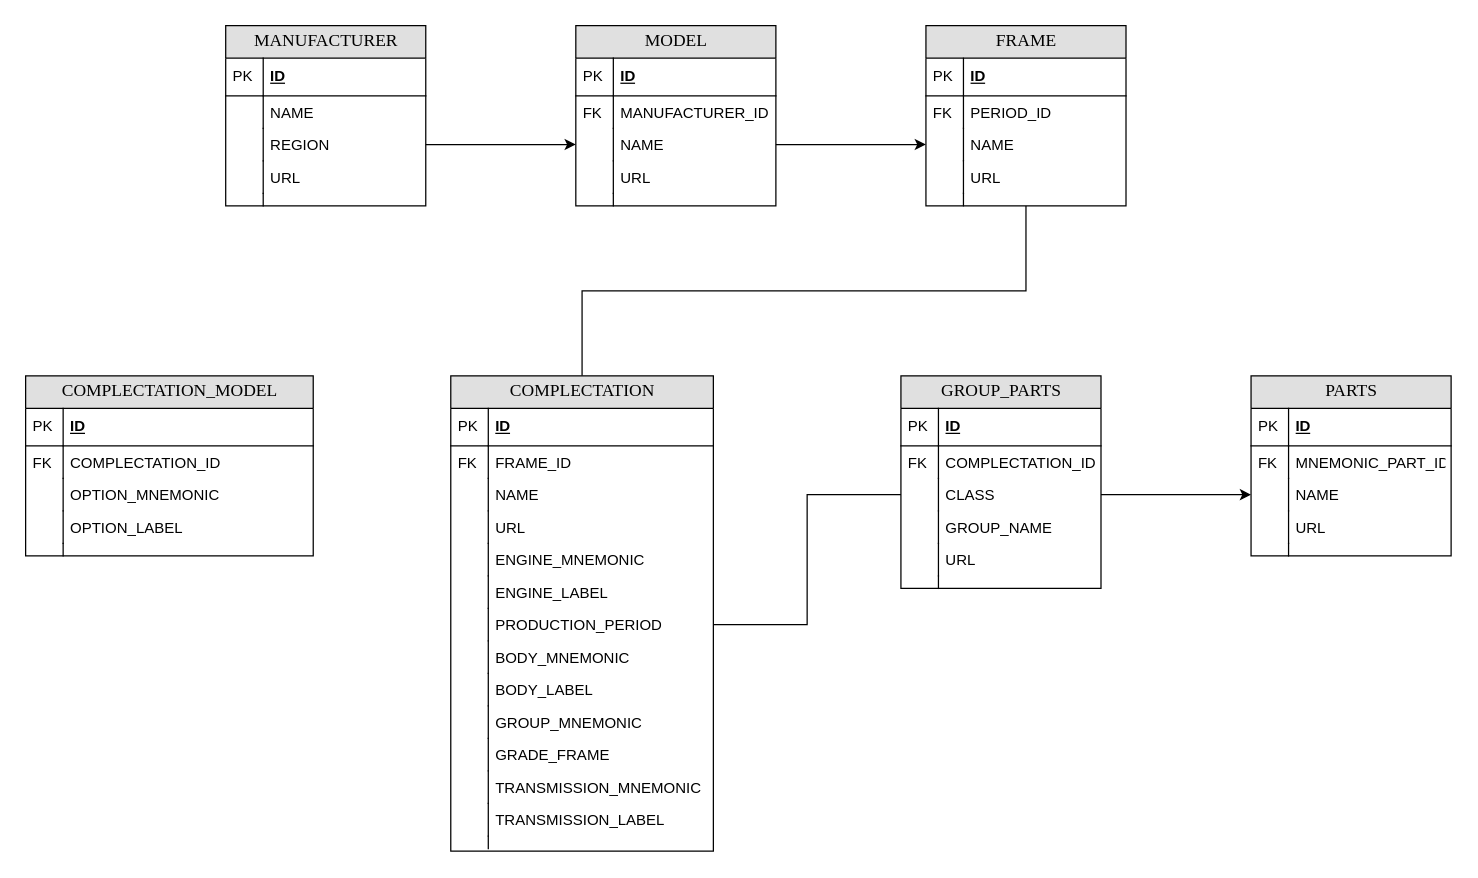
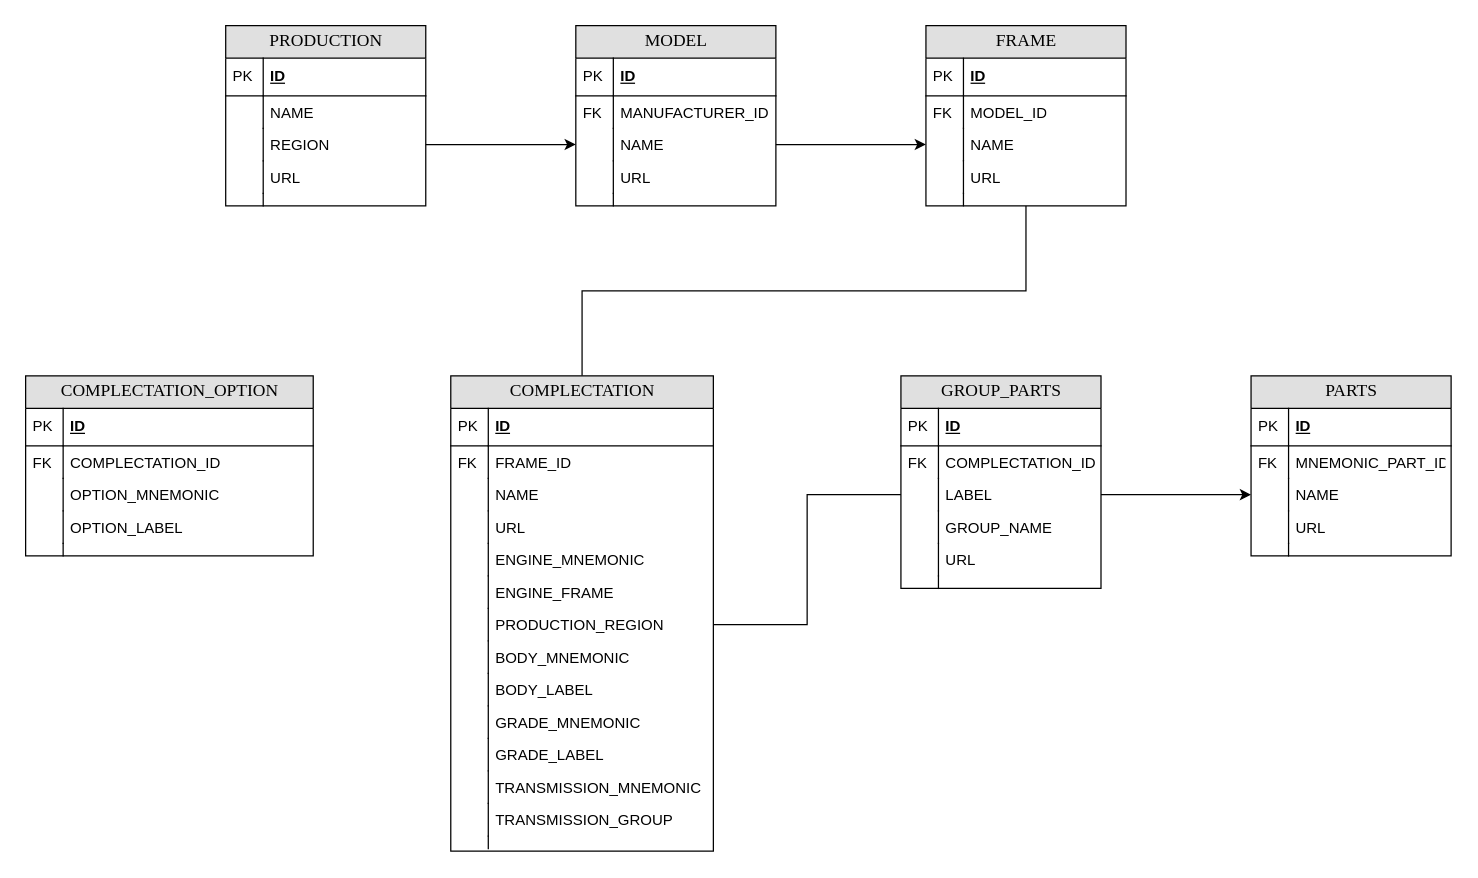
node "MANUFACTURER": label "MANUFACTURER" -> "PRODUCTION"
node "PERIOD_ID": label "PERIOD_ID" -> "MODEL_ID"
node "COMPLECTATION_MODEL": label "COMPLECTATION_MODEL" -> "COMPLECTATION_OPTION"
node "CLASS": label "CLASS" -> "LABEL"
node "ENGINE_LABEL": label "ENGINE_LABEL" -> "ENGINE_FRAME"
node "PRODUCTION_PERIOD": label "PRODUCTION_PERIOD" -> "PRODUCTION_REGION"
node "GROUP_MNEMONIC": label "GROUP_MNEMONIC" -> "GRADE_MNEMONIC"
node "GRADE_FRAME": label "GRADE_FRAME" -> "GRADE_LABEL"
node "TRANSMISSION_LABEL": label "TRANSMISSION_LABEL" -> "TRANSMISSION_GROUP"
